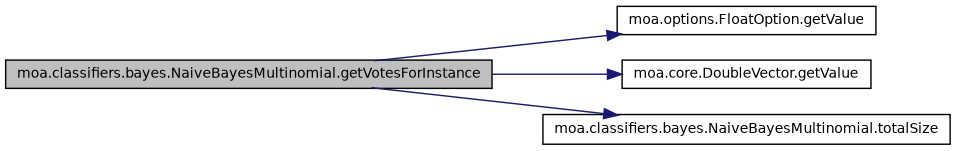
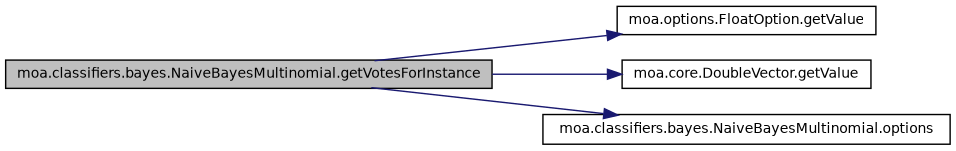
node "moa.classifiers.bayes.NaiveBayesMultinomial.totalSize": label "moa.classifiers.bayes.NaiveBayesMultinomial.totalSize" -> "moa.classifiers.bayes.NaiveBayesMultinomial.options"
